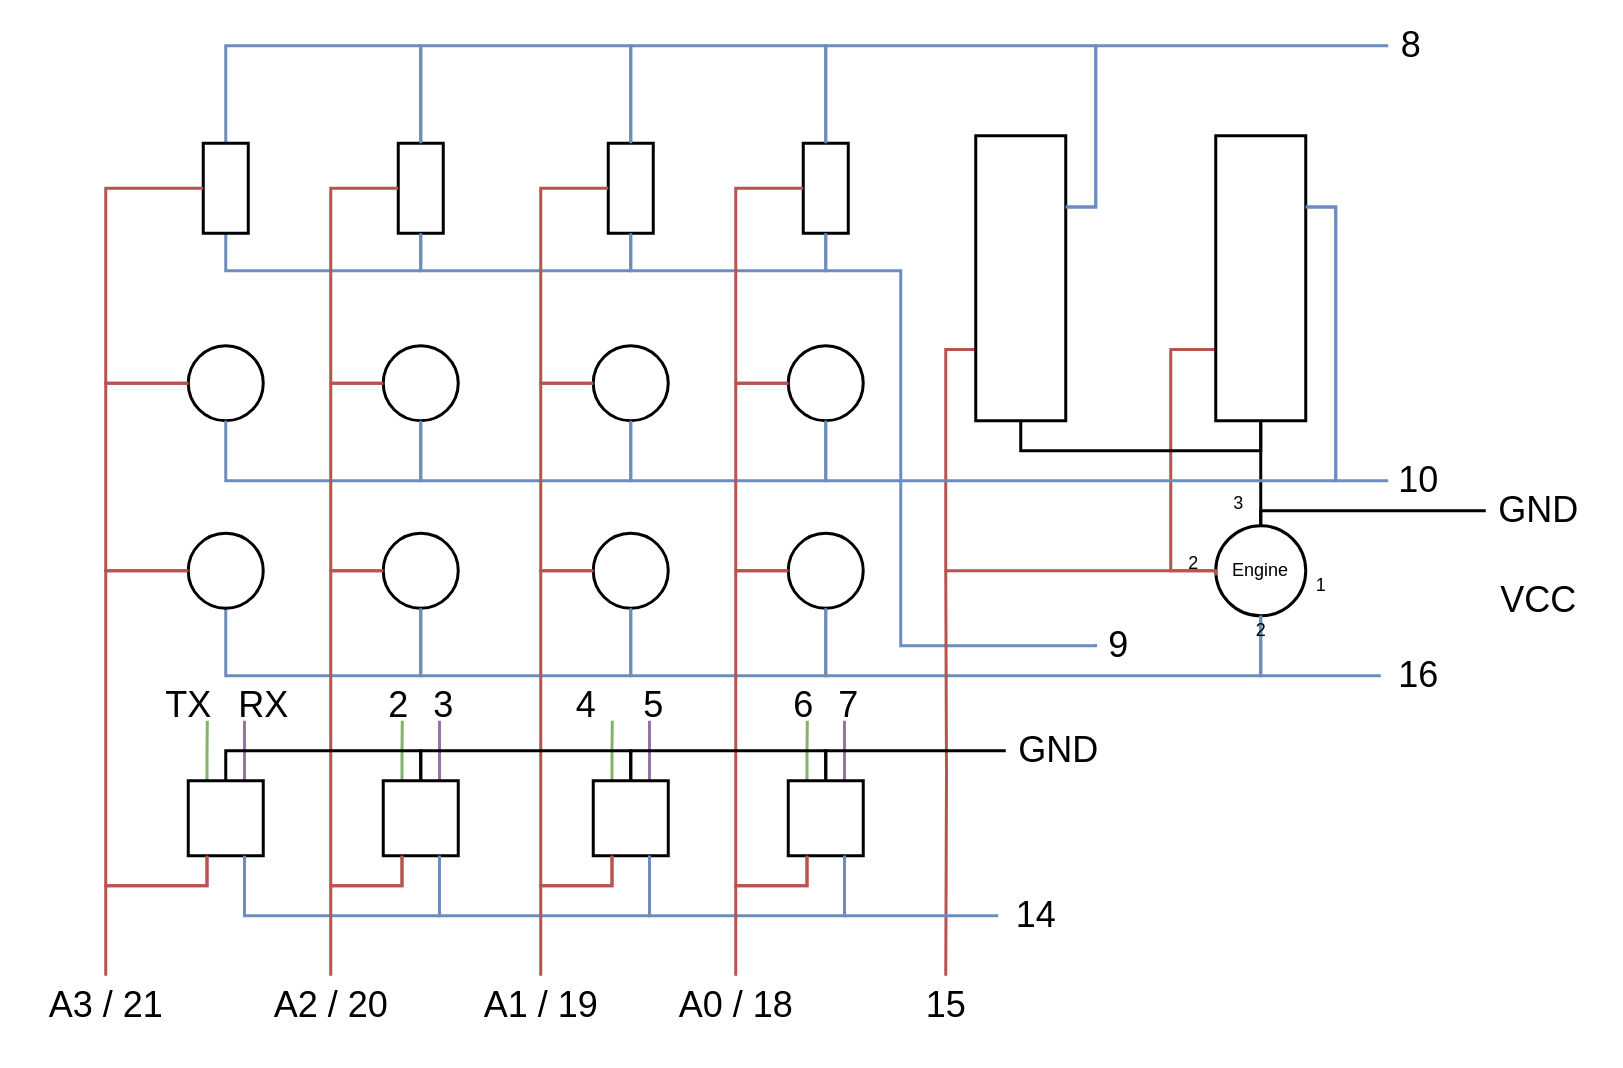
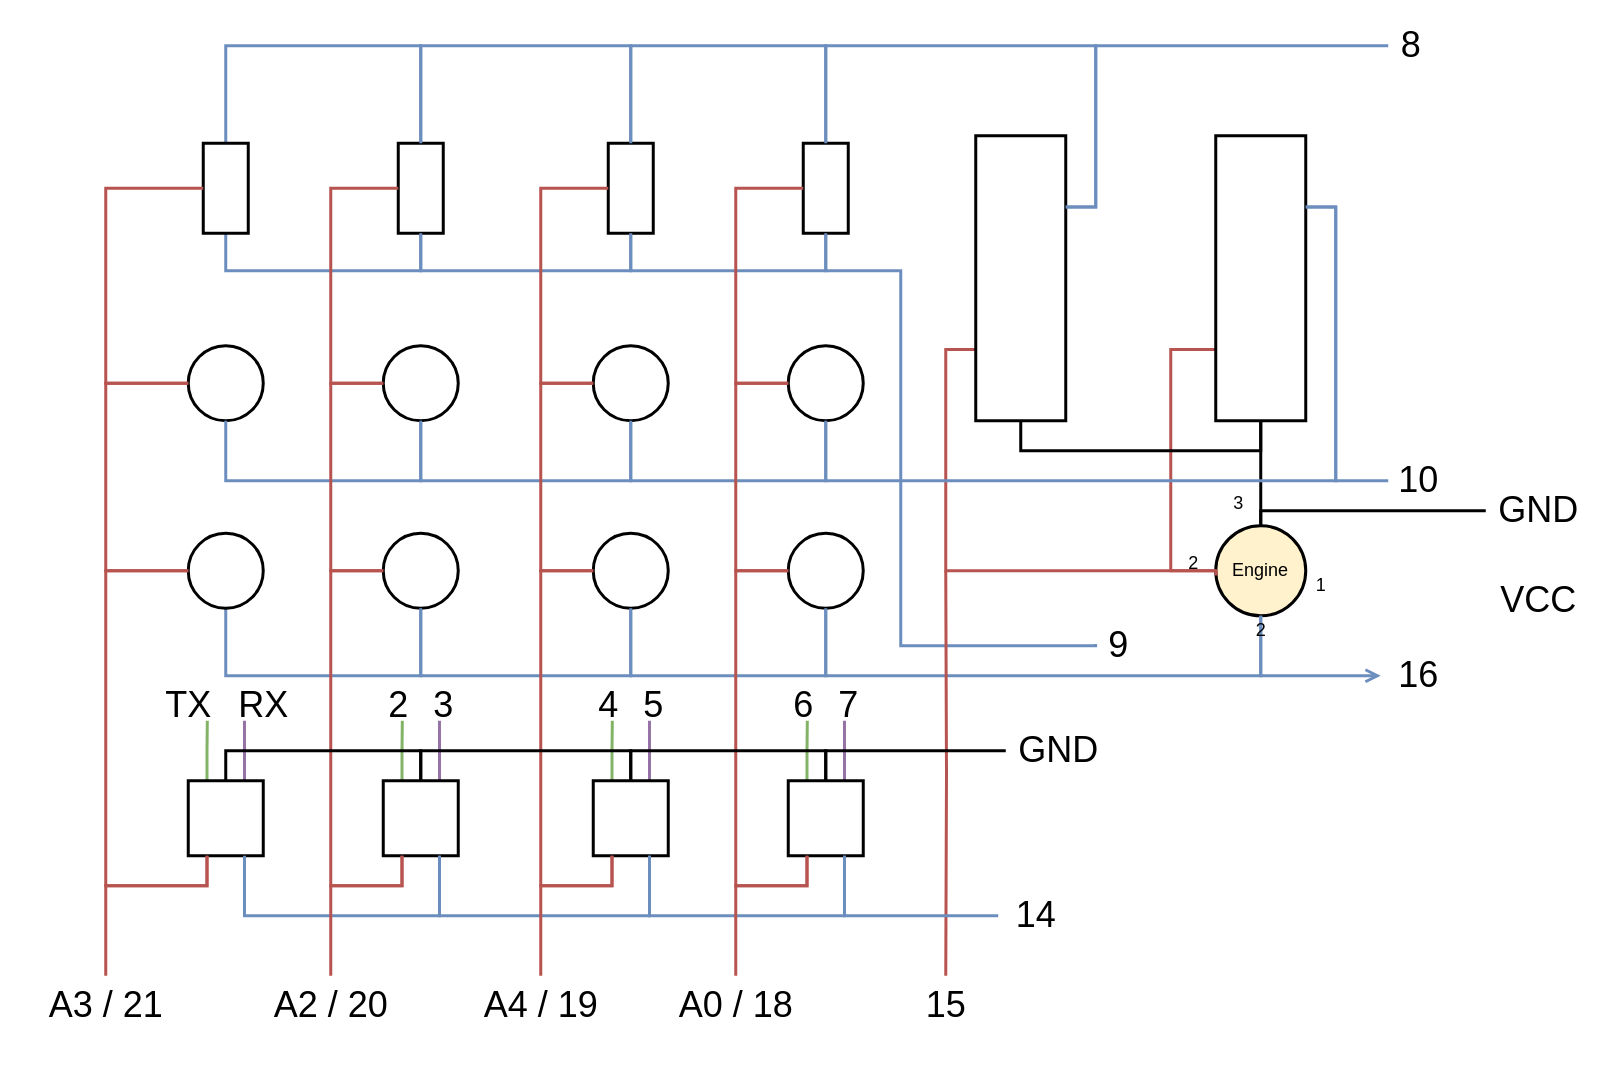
node "Engine": fillcolor #ffffff -> #fff2cc
edge "Engine" -- "16": arrowhead none -> open
node "4": moved (586, 706) -> (608, 706)
node "A1 / 19": label "A1 / 19" -> "A4 / 19"
